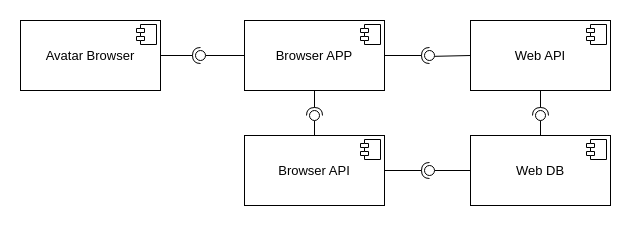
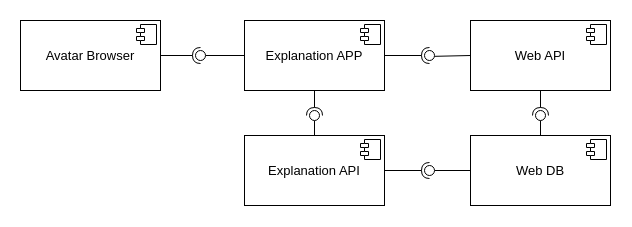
node "Browser APP": label "Browser APP" -> "Explanation APP"
node "Browser API": label "Browser API" -> "Explanation API"
